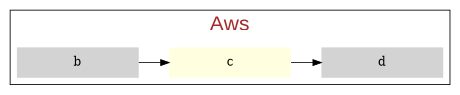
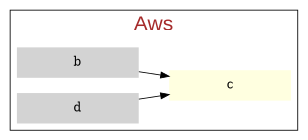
edge "c" -> "d": reversed
